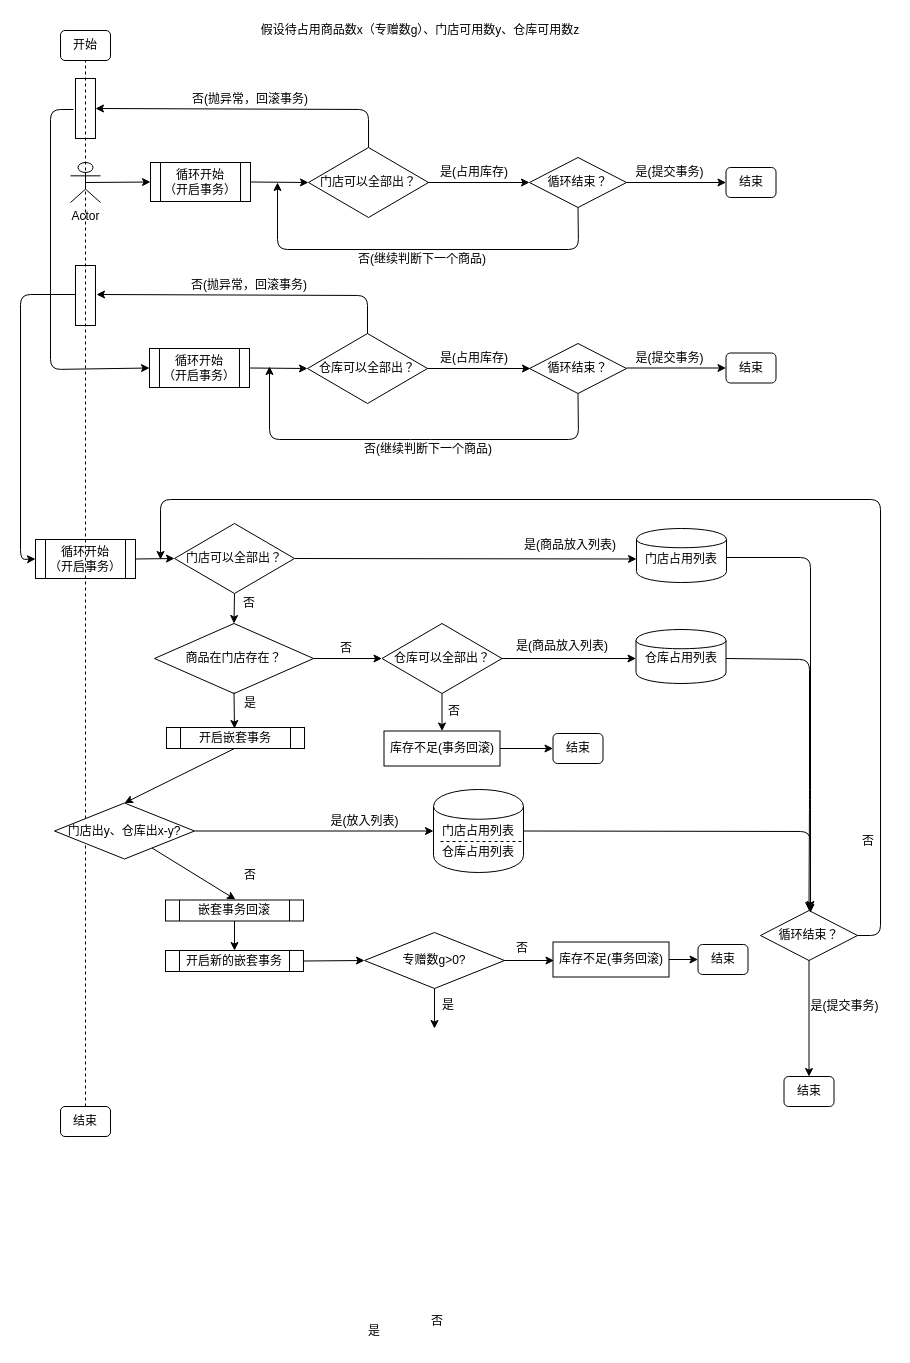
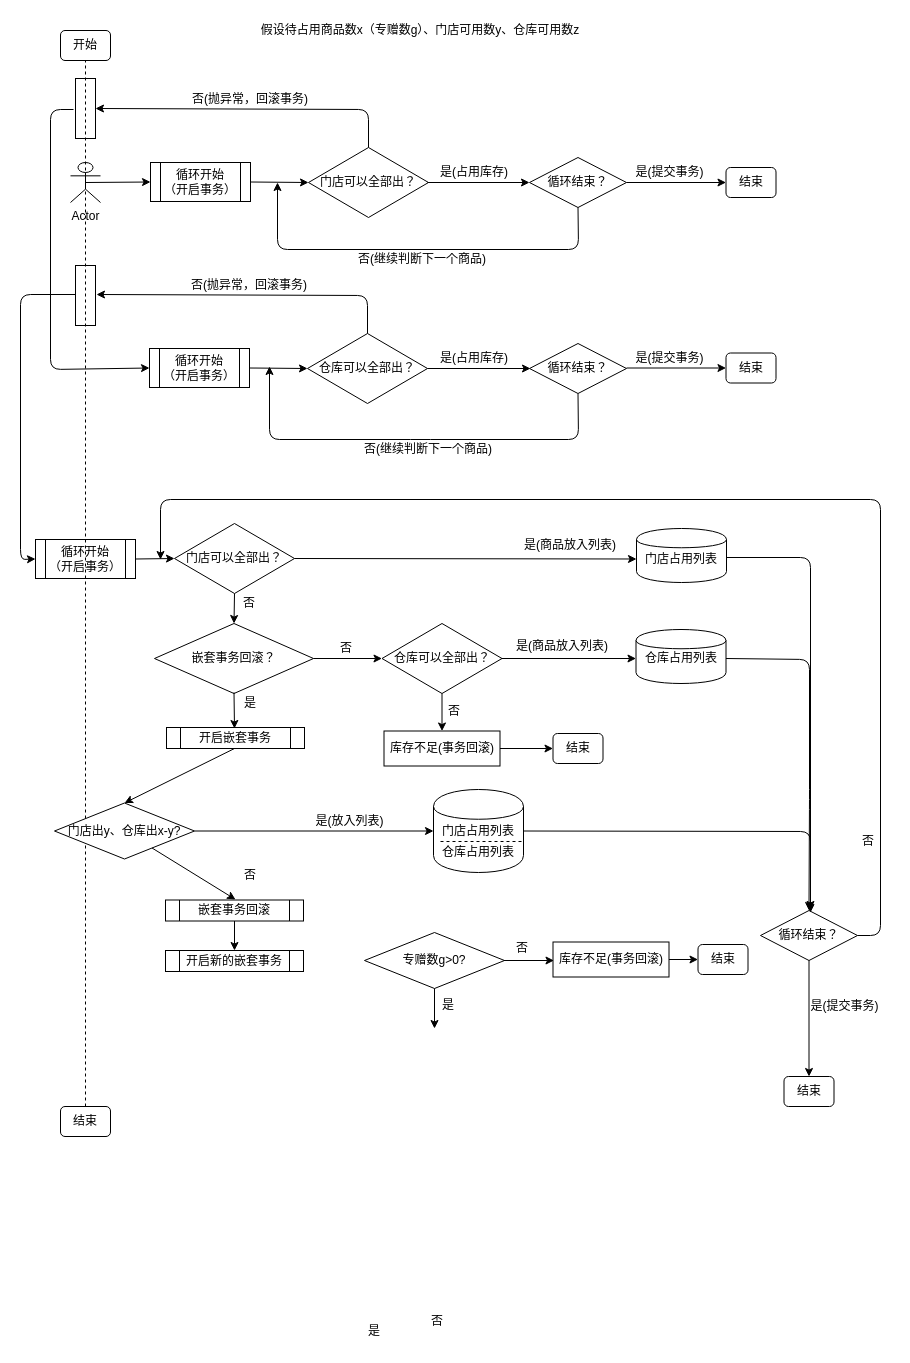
node "商品在门店存在？": label "商品在门店存在？" -> "嵌套事务回滚？"
node "是(放入列表)": moved (365, 822) -> (350, 822)
edge "开启新的嵌套事务" -> "专赠数g>0?": removed
